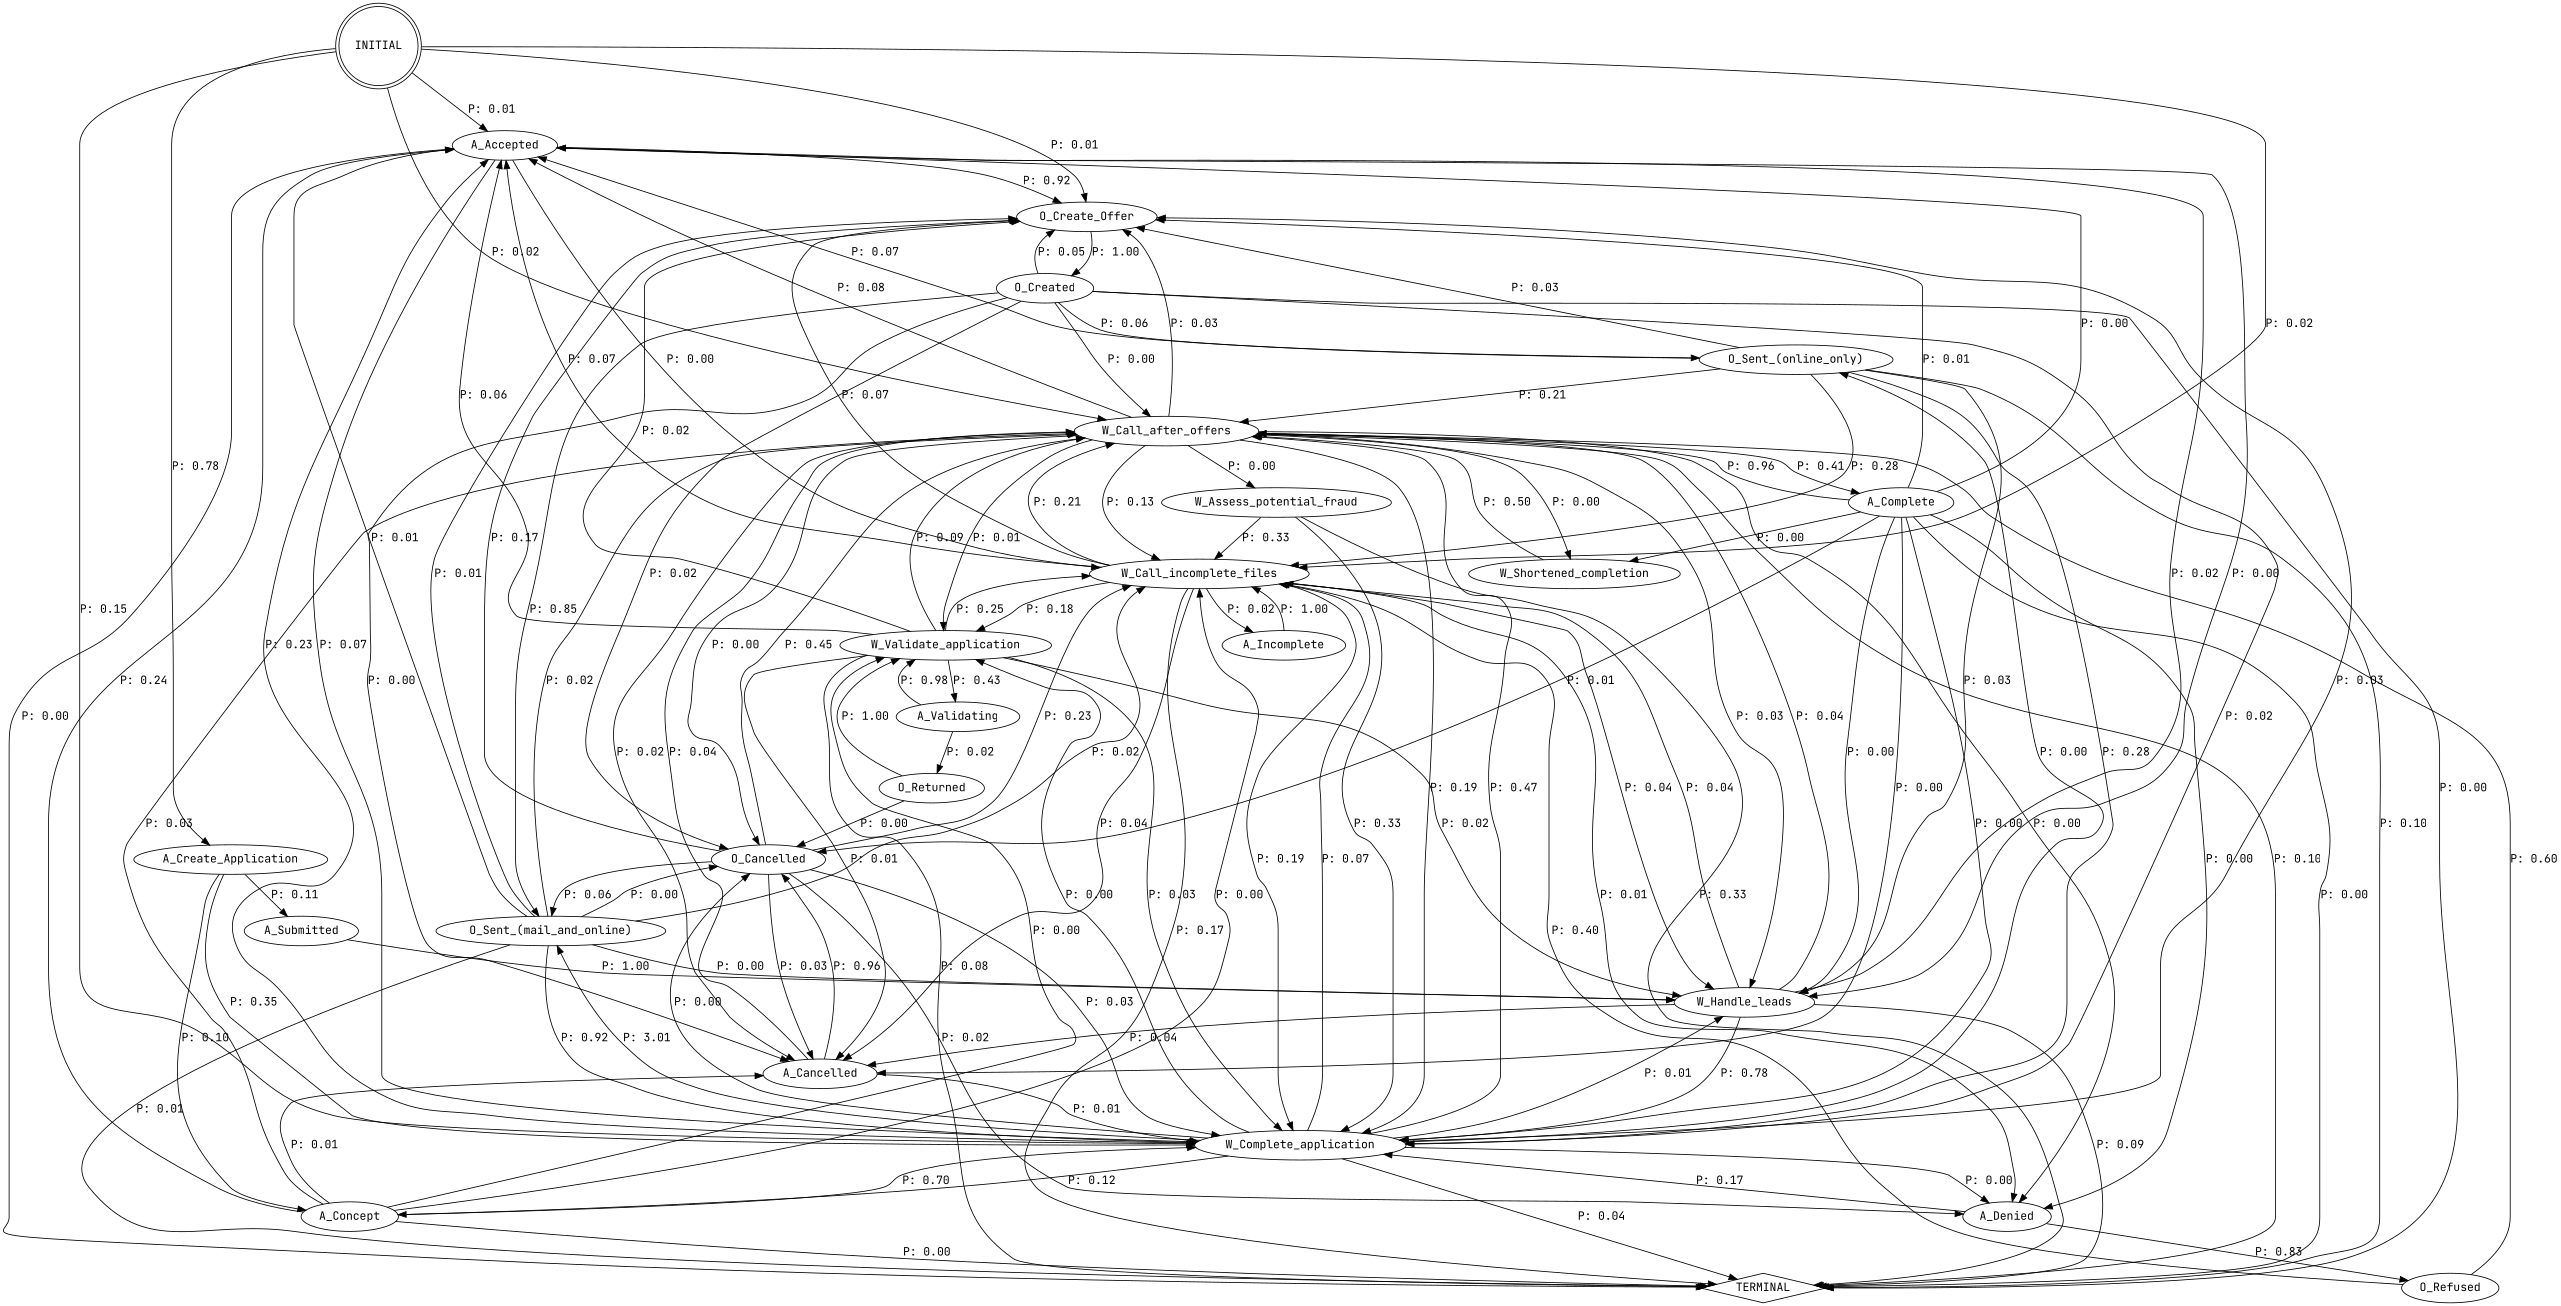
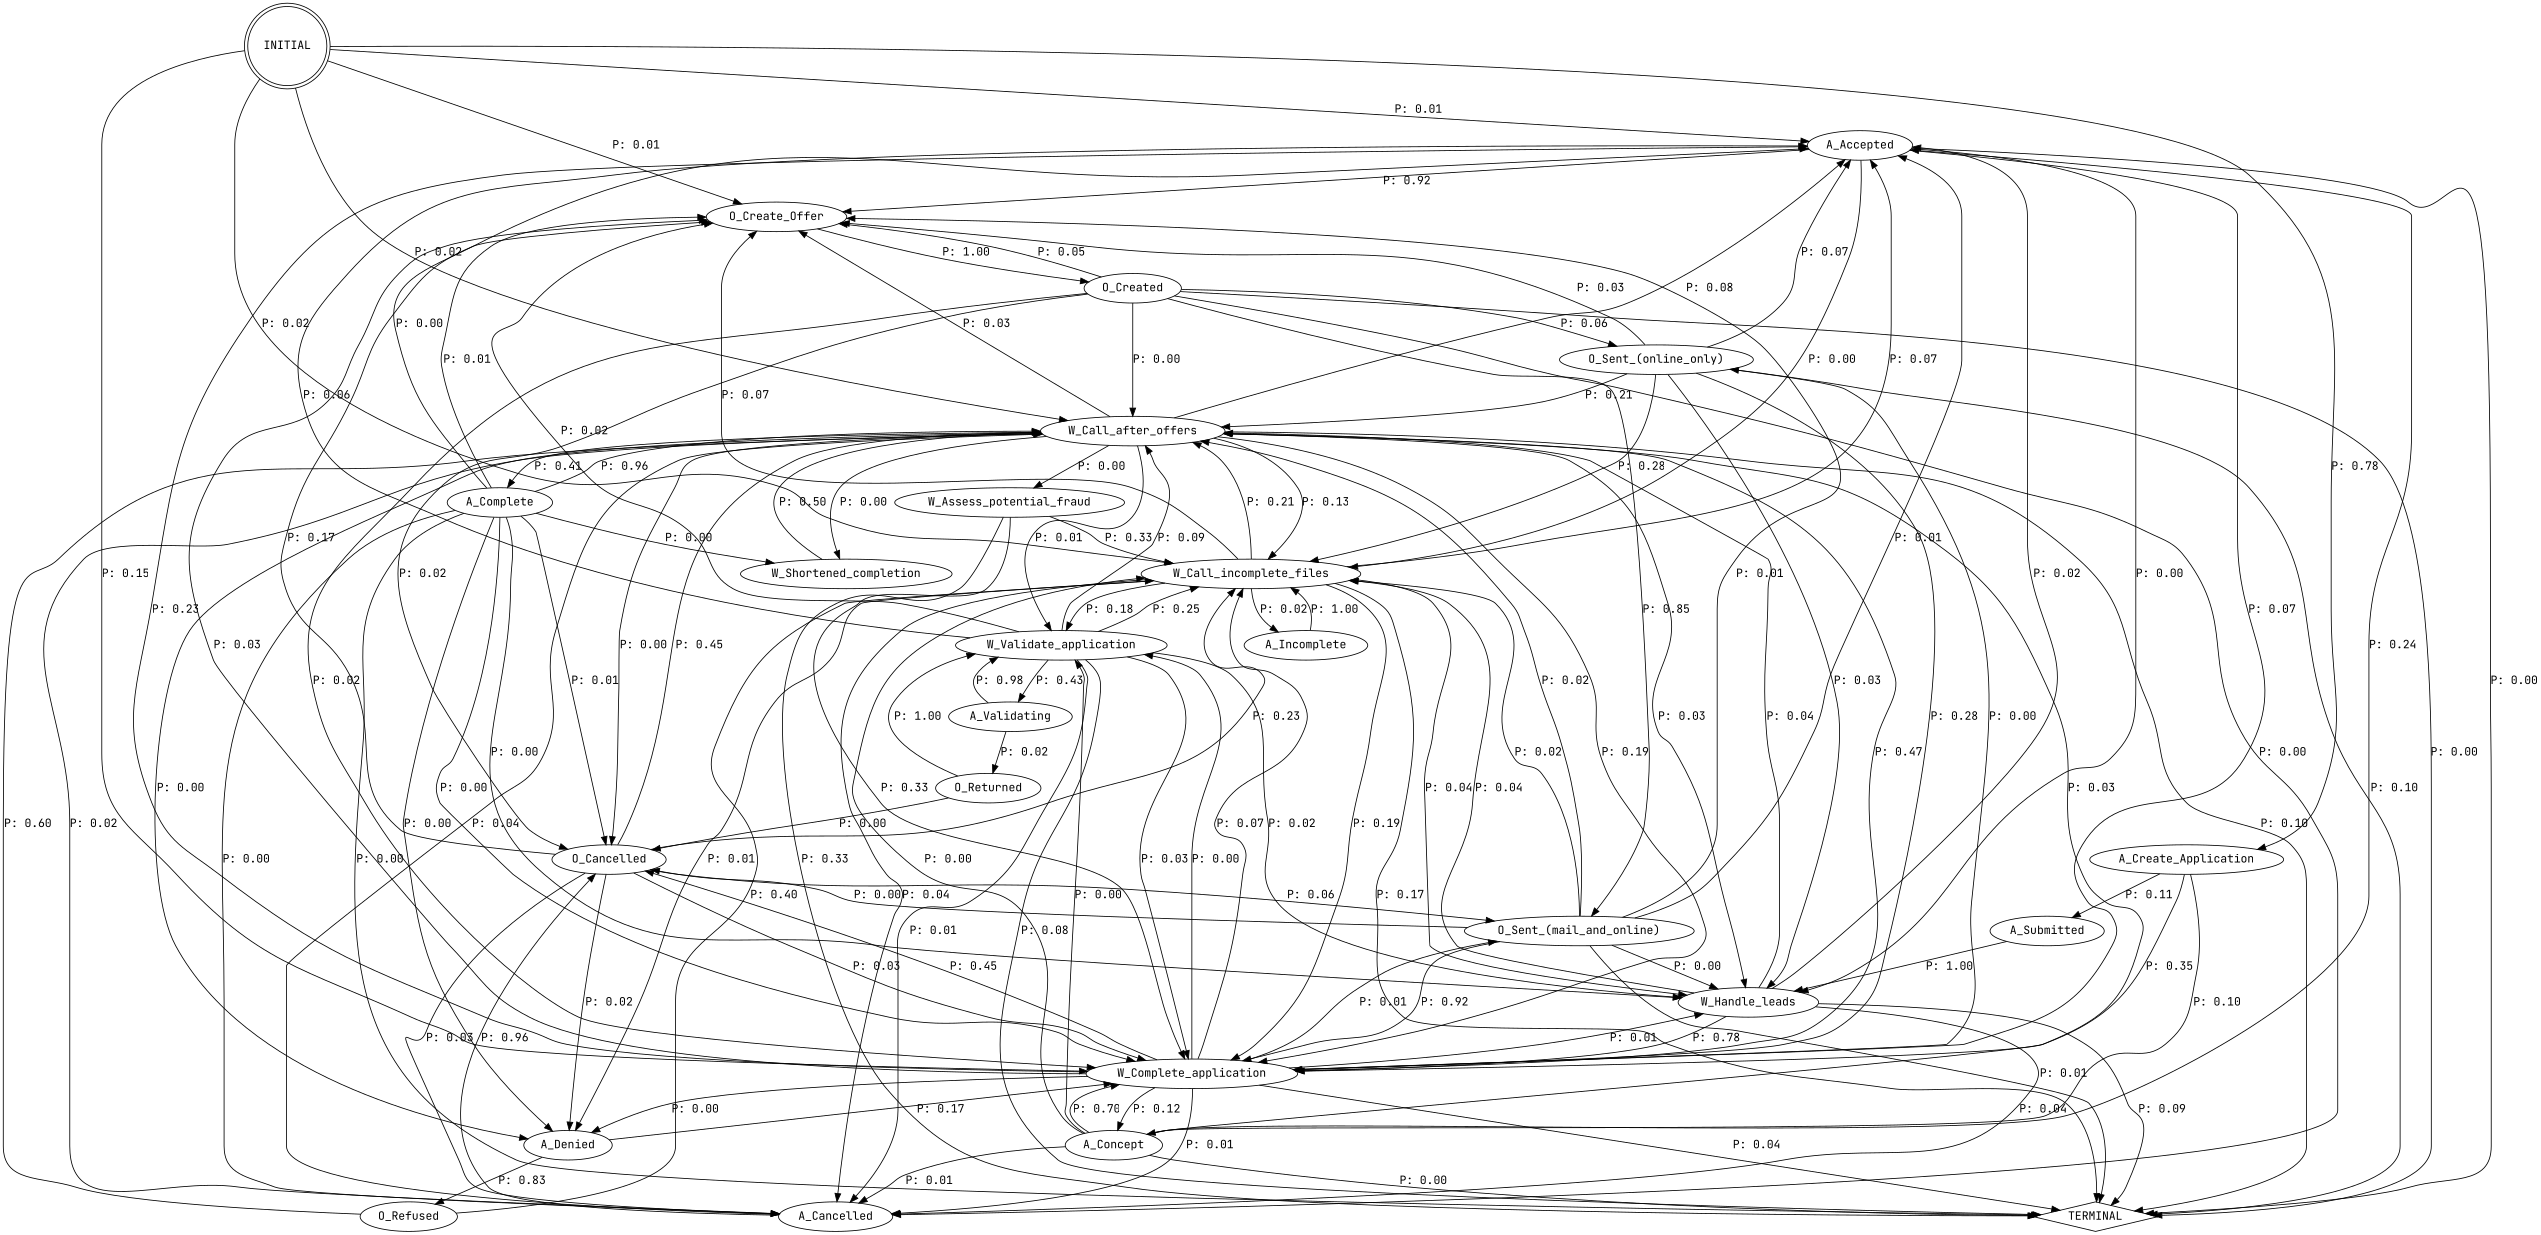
edge "W_Complete_application" -> "O_Cancelled": label "P: 0.00" -> "P: 0.45"
edge "W_Complete_application" -> "O_Sent_(mail_and_online)": label "P: 3.01" -> "P: 0.01"
edge "A_Cancelled" -> "W_Complete_application": reversed
